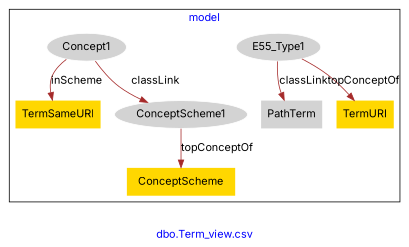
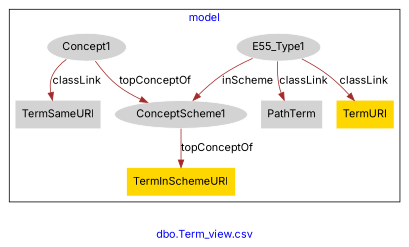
edge "E55_Type1" -> "ConceptScheme1": added, label "inScheme"
edge "Concept1" -> "TermSameURI": label "inScheme" -> "classLink"
edge "Concept1" -> "ConceptScheme1": label "classLink" -> "topConceptOf"
edge "E55_Type1" -> "TermURI": label "topConceptOf" -> "classLink"
node "TermSameURI": fillcolor gold -> lightgray
node "ConceptScheme": label "ConceptScheme" -> "TermInSchemeURI"
